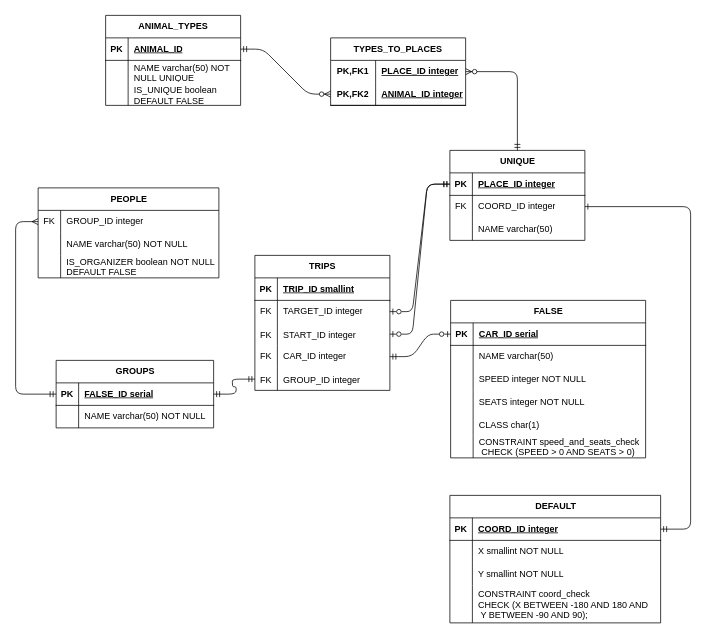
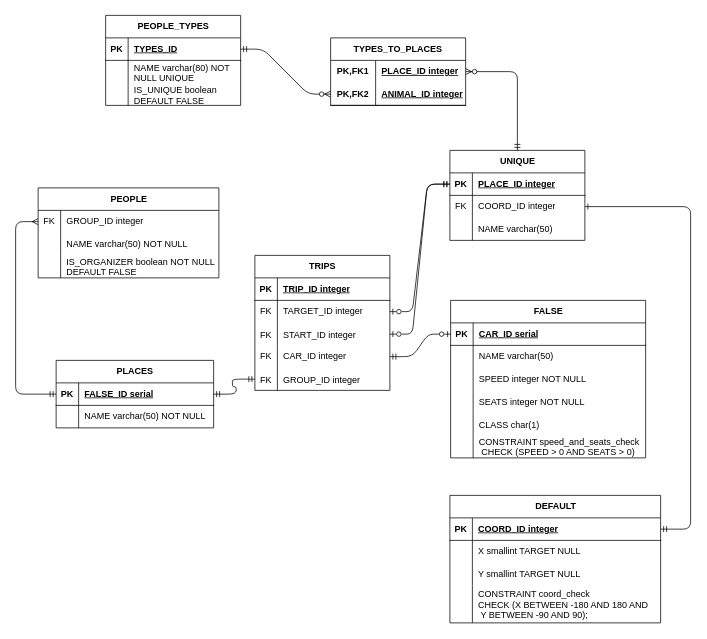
node "ANIMAL_TYPES": label "ANIMAL_TYPES" -> "PEOPLE_TYPES"
node "ANIMAL_ID": label "ANIMAL_ID" -> "TYPES_ID"
node "NAME varchar(50) NOT NULL UNIQUE": label "NAME varchar(50) NOT NULL UNIQUE" -> "NAME varchar(80) NOT NULL UNIQUE"
node "TRIP_ID smallint": label "TRIP_ID smallint" -> "TRIP_ID integer"
node "GROUPS": label "GROUPS" -> "PLACES"
node "X smallint NOT NULL": label "X smallint NOT NULL" -> "X smallint TARGET NULL"
node "Y smallint NOT NULL": label "Y smallint NOT NULL" -> "Y smallint TARGET NULL"
